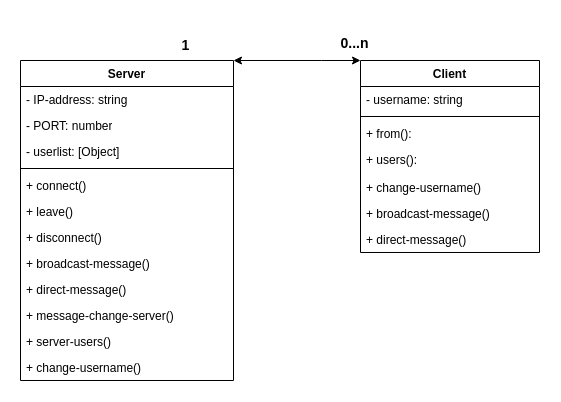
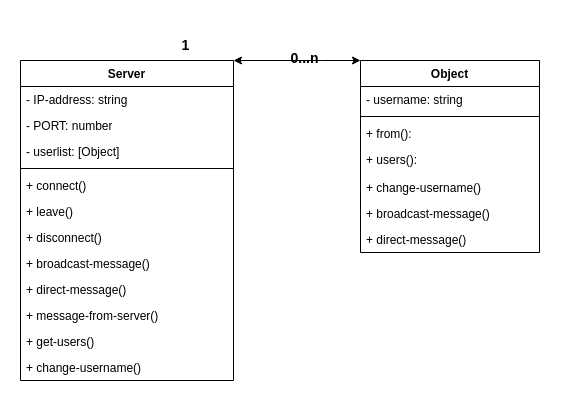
node "0...n": moved (355, 41) -> (305, 56)
node "Client": label "Client" -> "Object"
node "+ message-change-server()": label "+ message-change-server()" -> "+ message-from-server()"
node "+ server-users()": label "+ server-users()" -> "+ get-users()"
